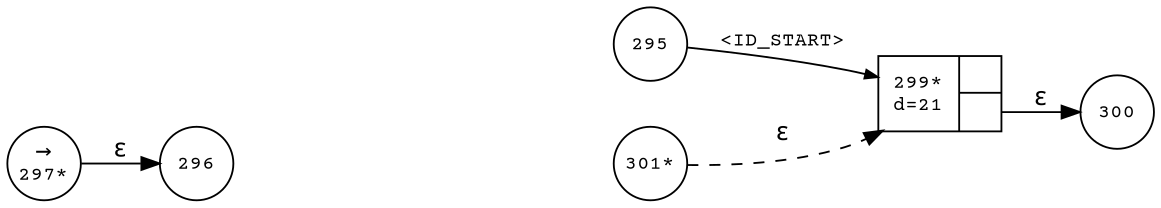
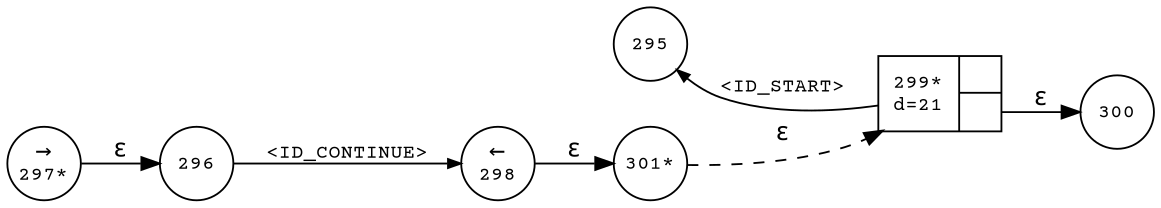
edge "295" -> "299*": reversed
node "← 298": added
